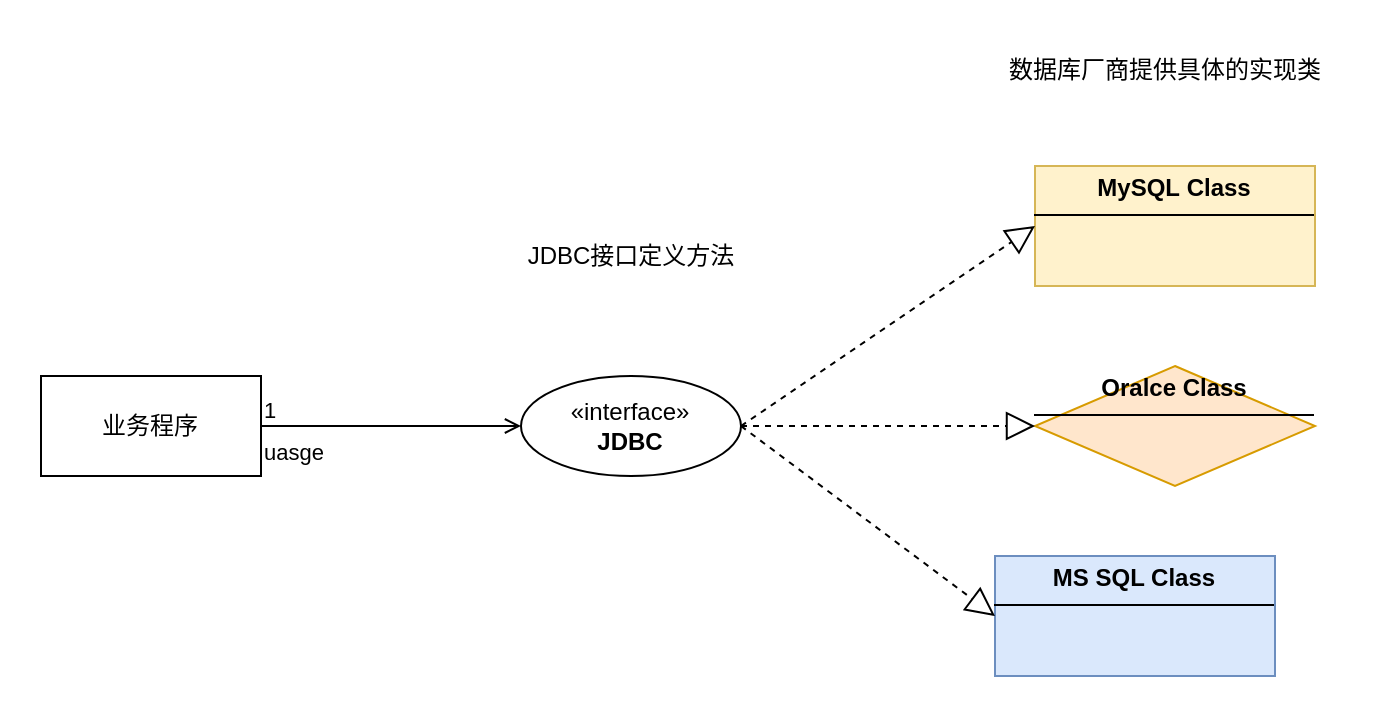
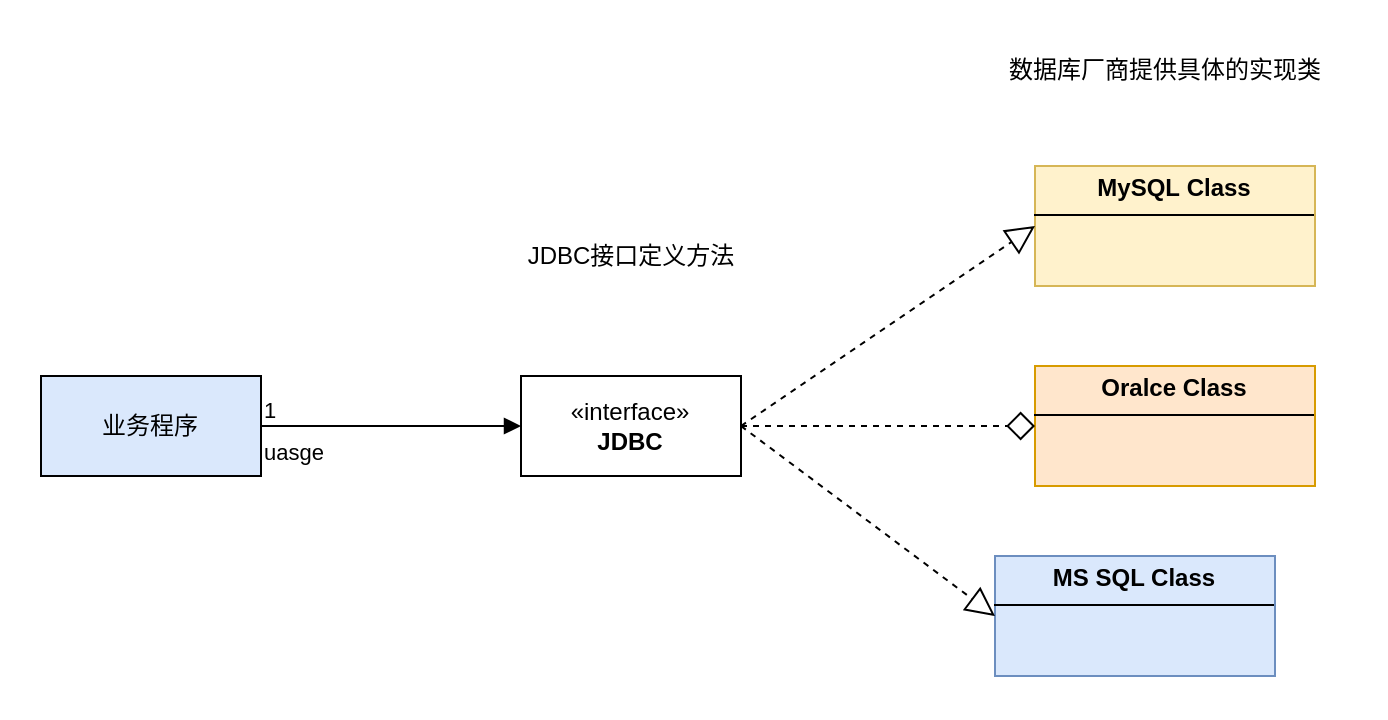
node "业务程序": fillcolor #ffffff -> #dae8fc
edge "业务程序" -> "«interface» JDBC": arrowhead open -> block
node "«interface» JDBC": shape ellipse -> rectangle
edge "«interface» JDBC" -> "Oralce Class": arrowhead block -> diamond
node "Oralce Class": shape diamond -> rectangle
